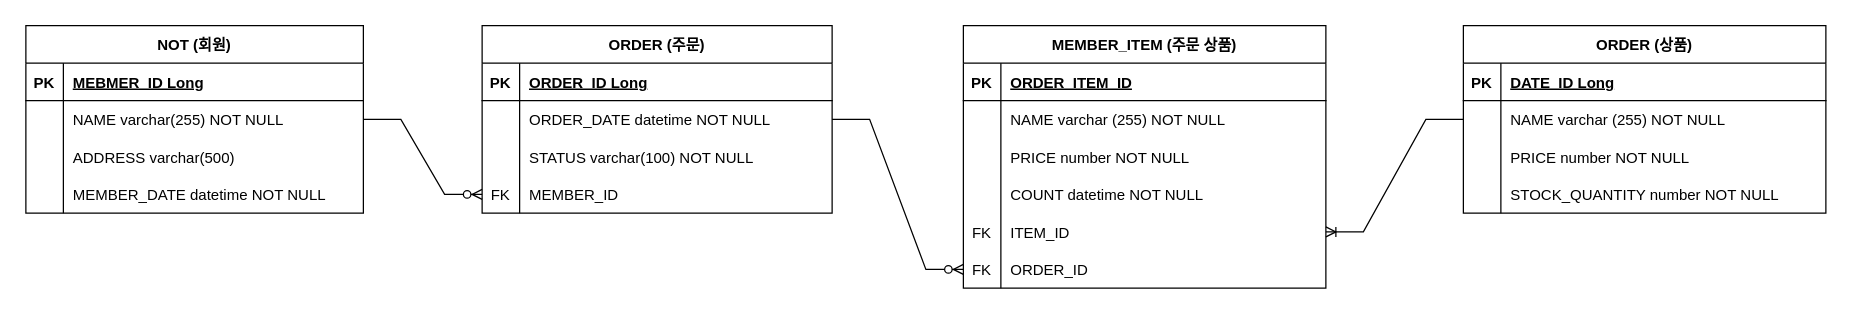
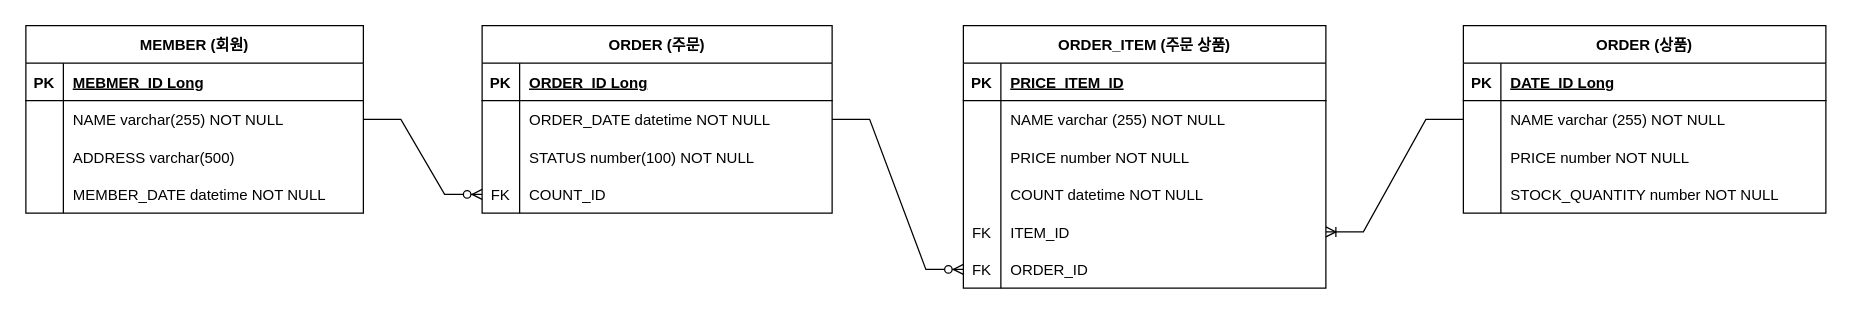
node "NOT (회원)": label "NOT (회원)" -> "MEMBER (회원)"
node "MEMBER_ITEM (주문 상품)": label "MEMBER_ITEM (주문 상품)" -> "ORDER_ITEM (주문 상품)"
node "ORDER_ITEM_ID": label "ORDER_ITEM_ID" -> "PRICE_ITEM_ID"
node "STATUS varchar(100) NOT NULL": label "STATUS varchar(100) NOT NULL" -> "STATUS number(100) NOT NULL"
node "MEMBER_ID": label "MEMBER_ID" -> "COUNT_ID"
